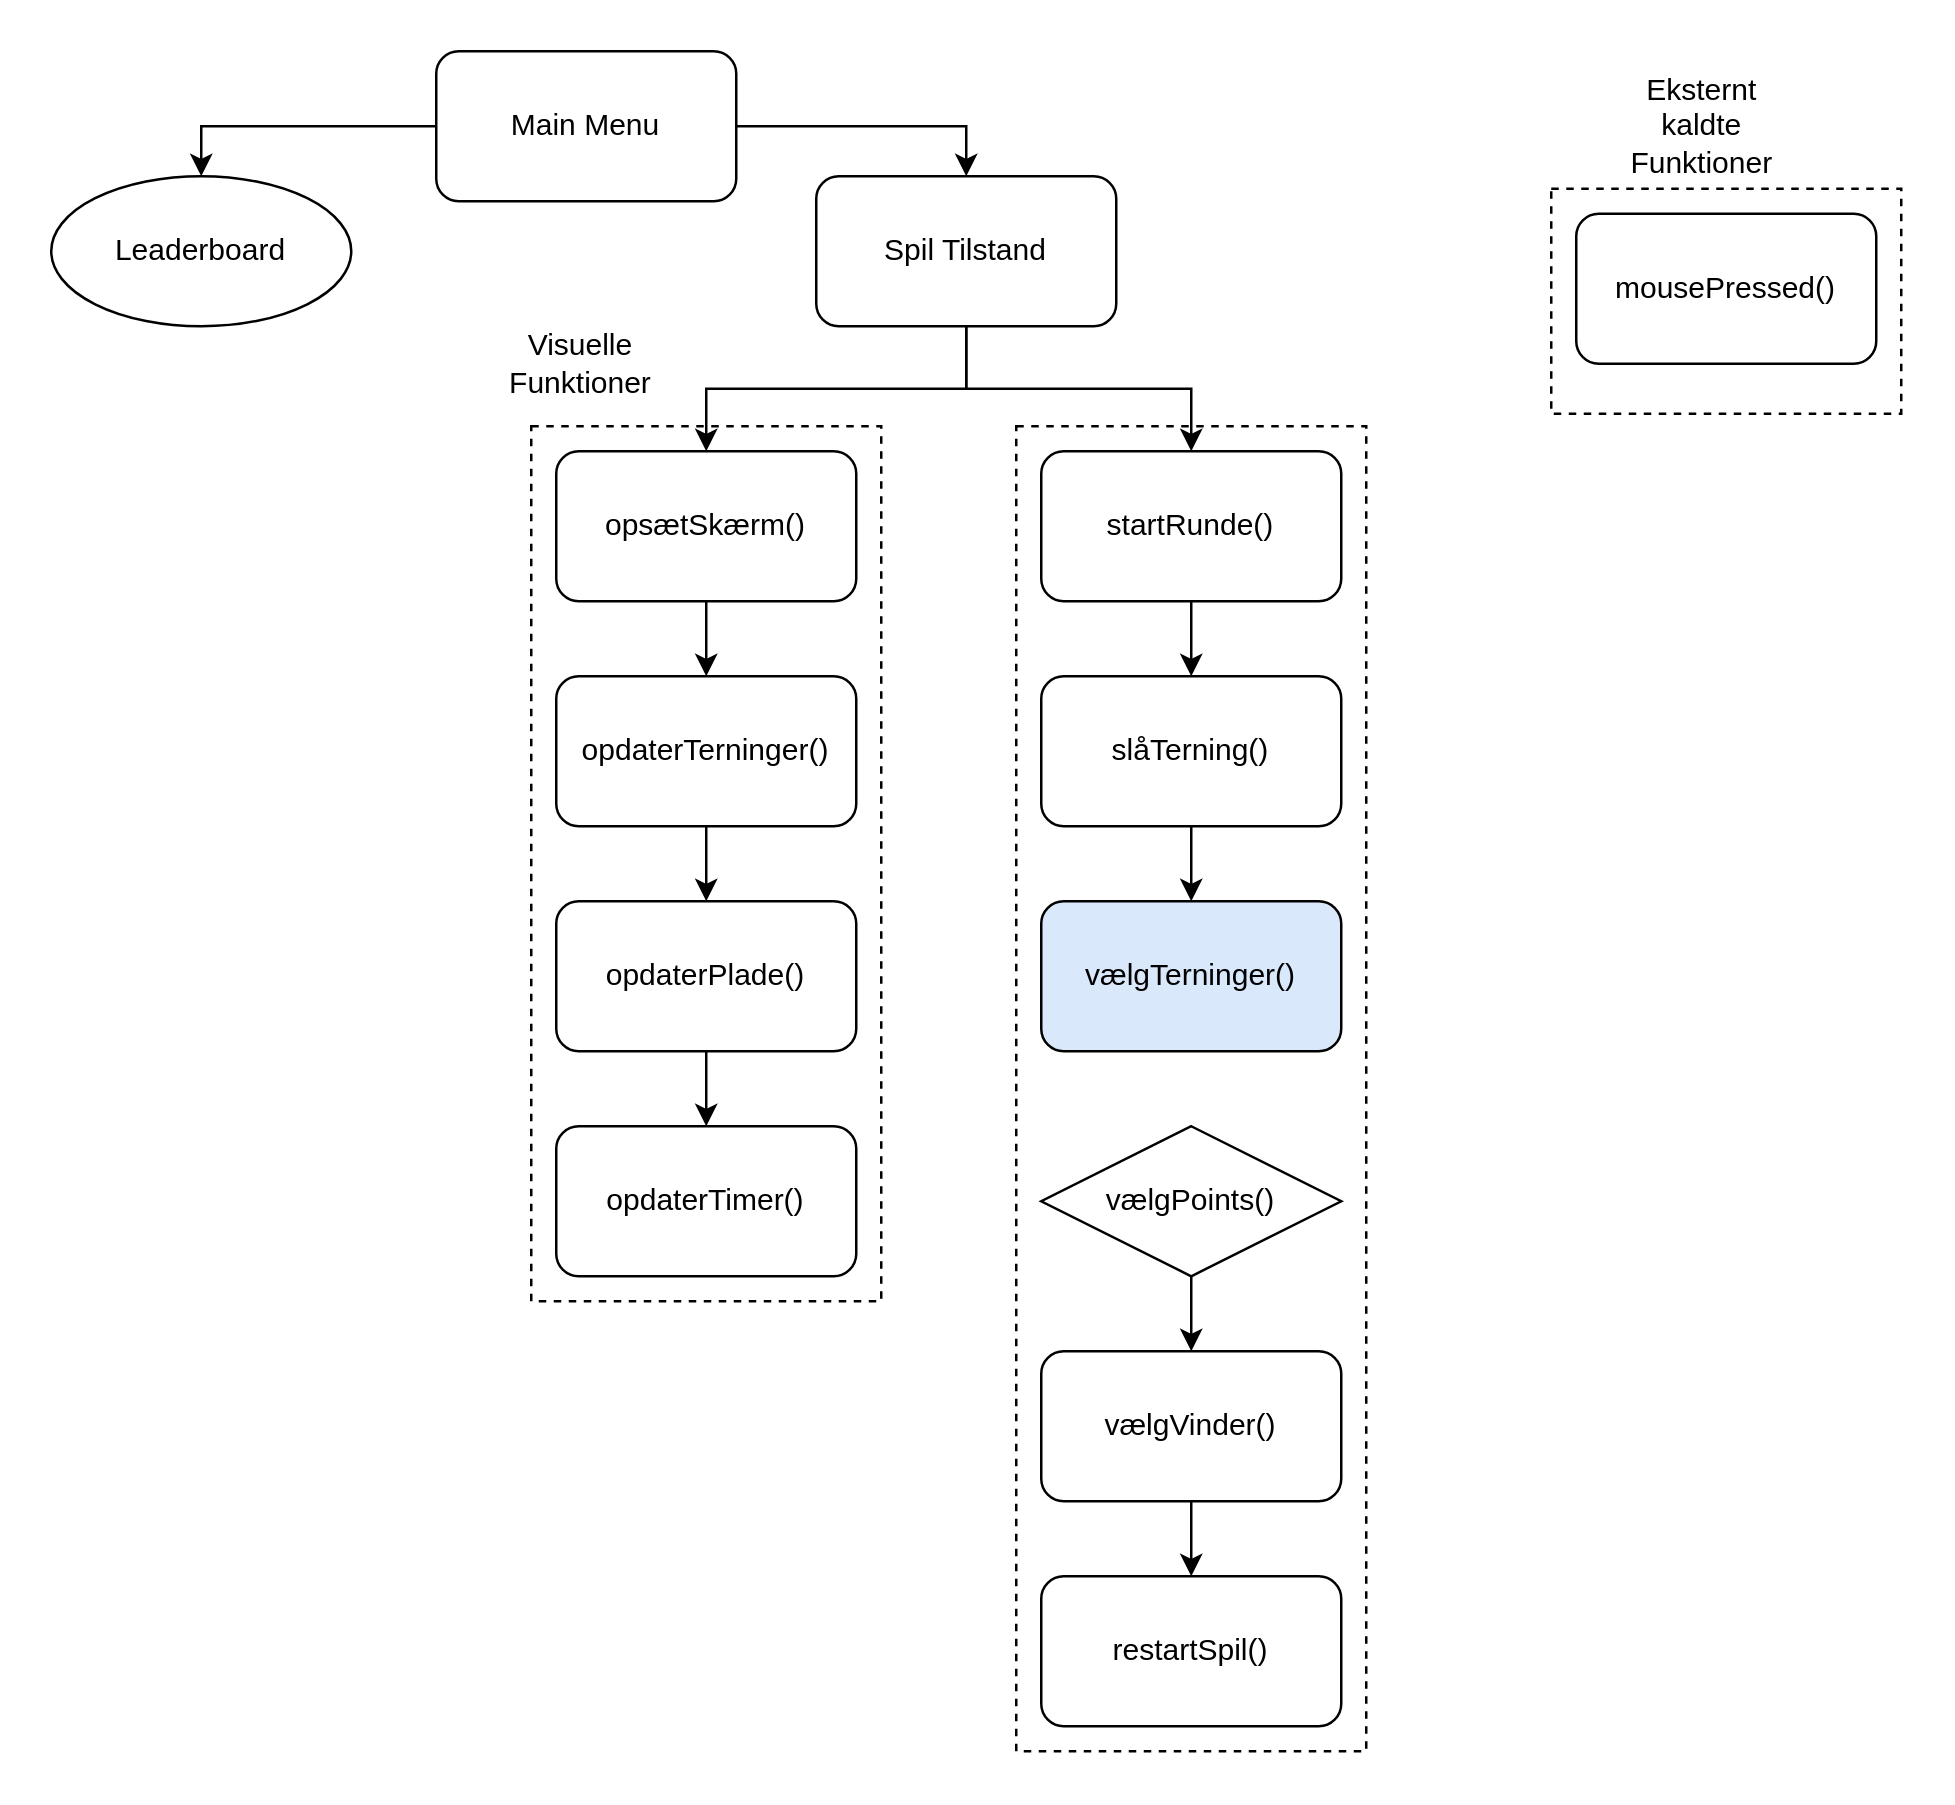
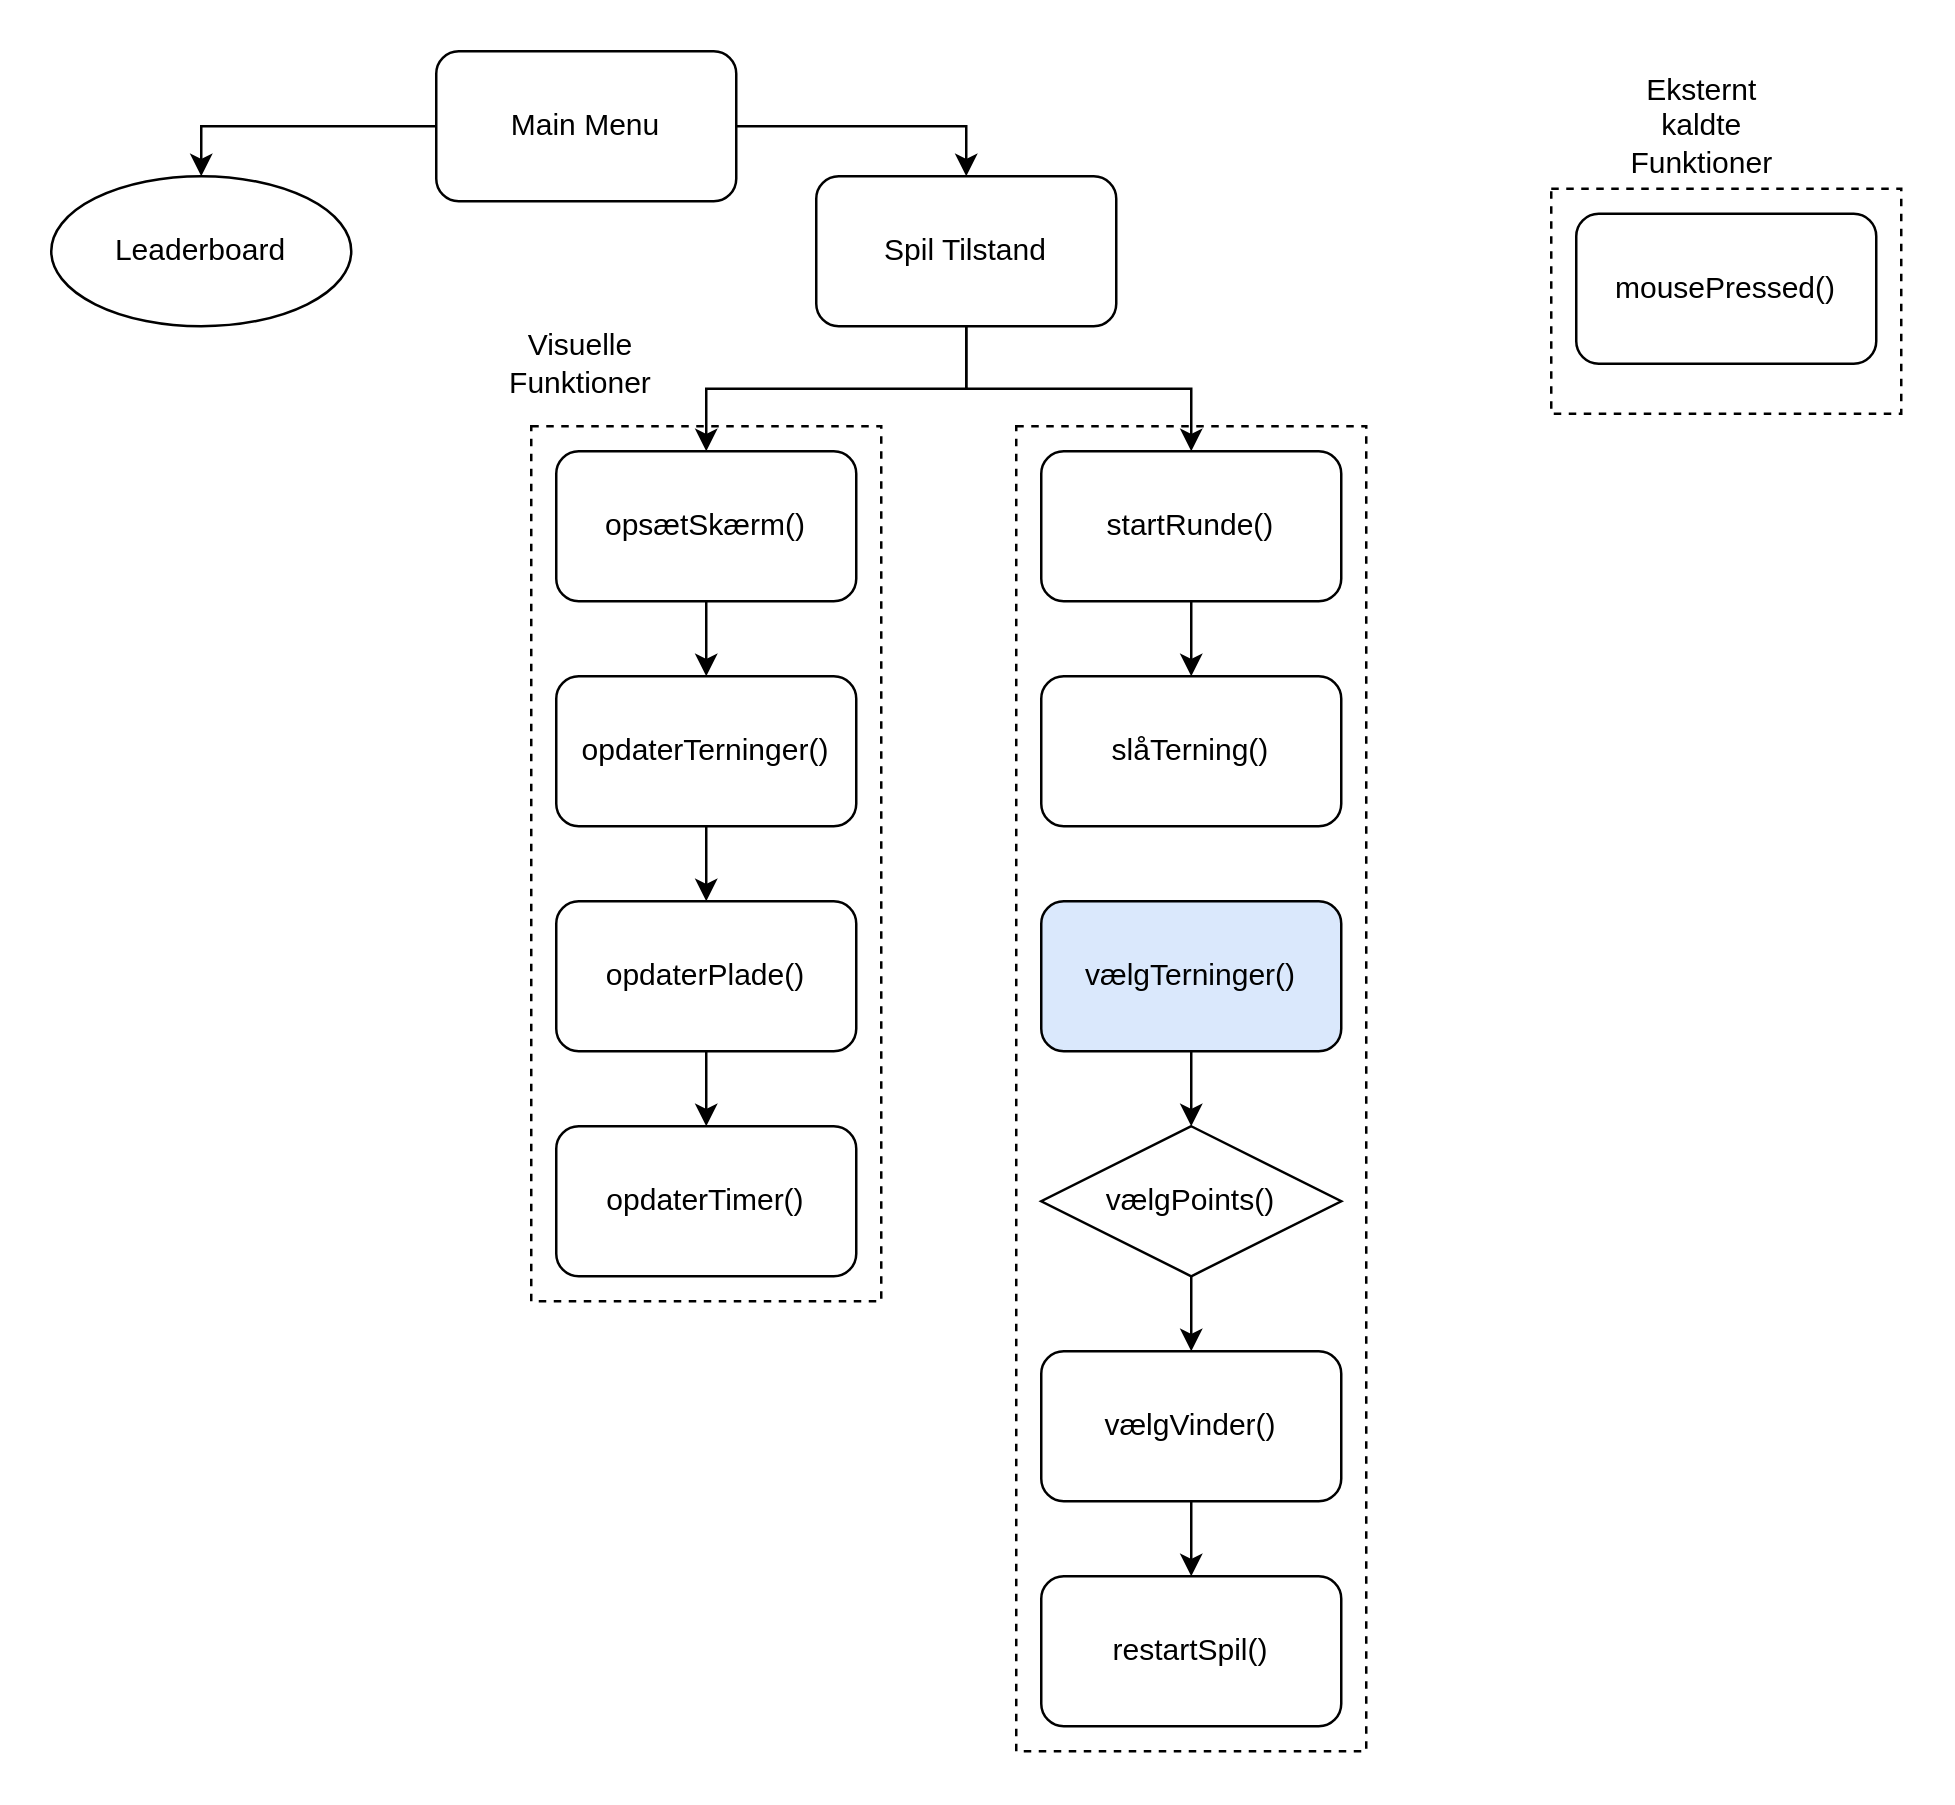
edge "slåTerning()" -> "vælgTerninger()": removed
edge "vælgTerninger()" -> "vælgPoints()": added
